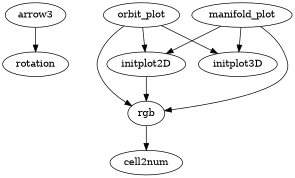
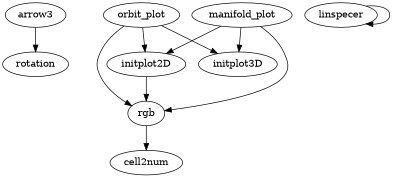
node "linspecer": added
